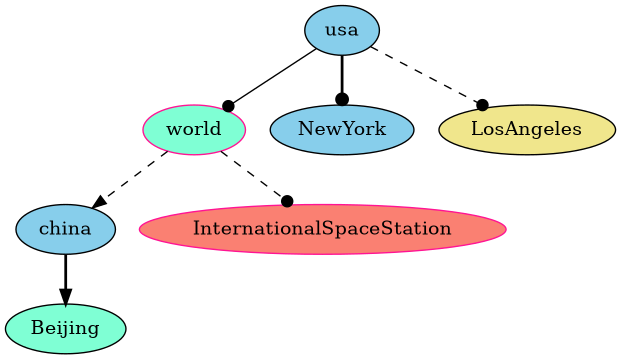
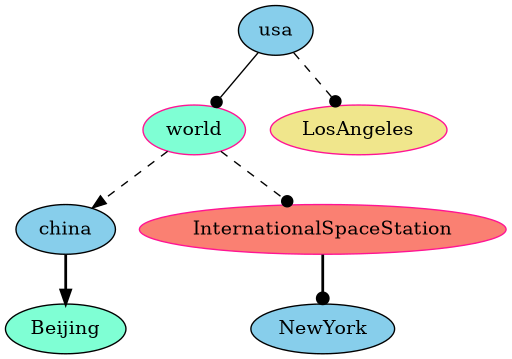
edge "usa" -> "NewYork": now "InternationalSpaceStation" -> "NewYork"
node "LosAngeles": color black -> deeppink
